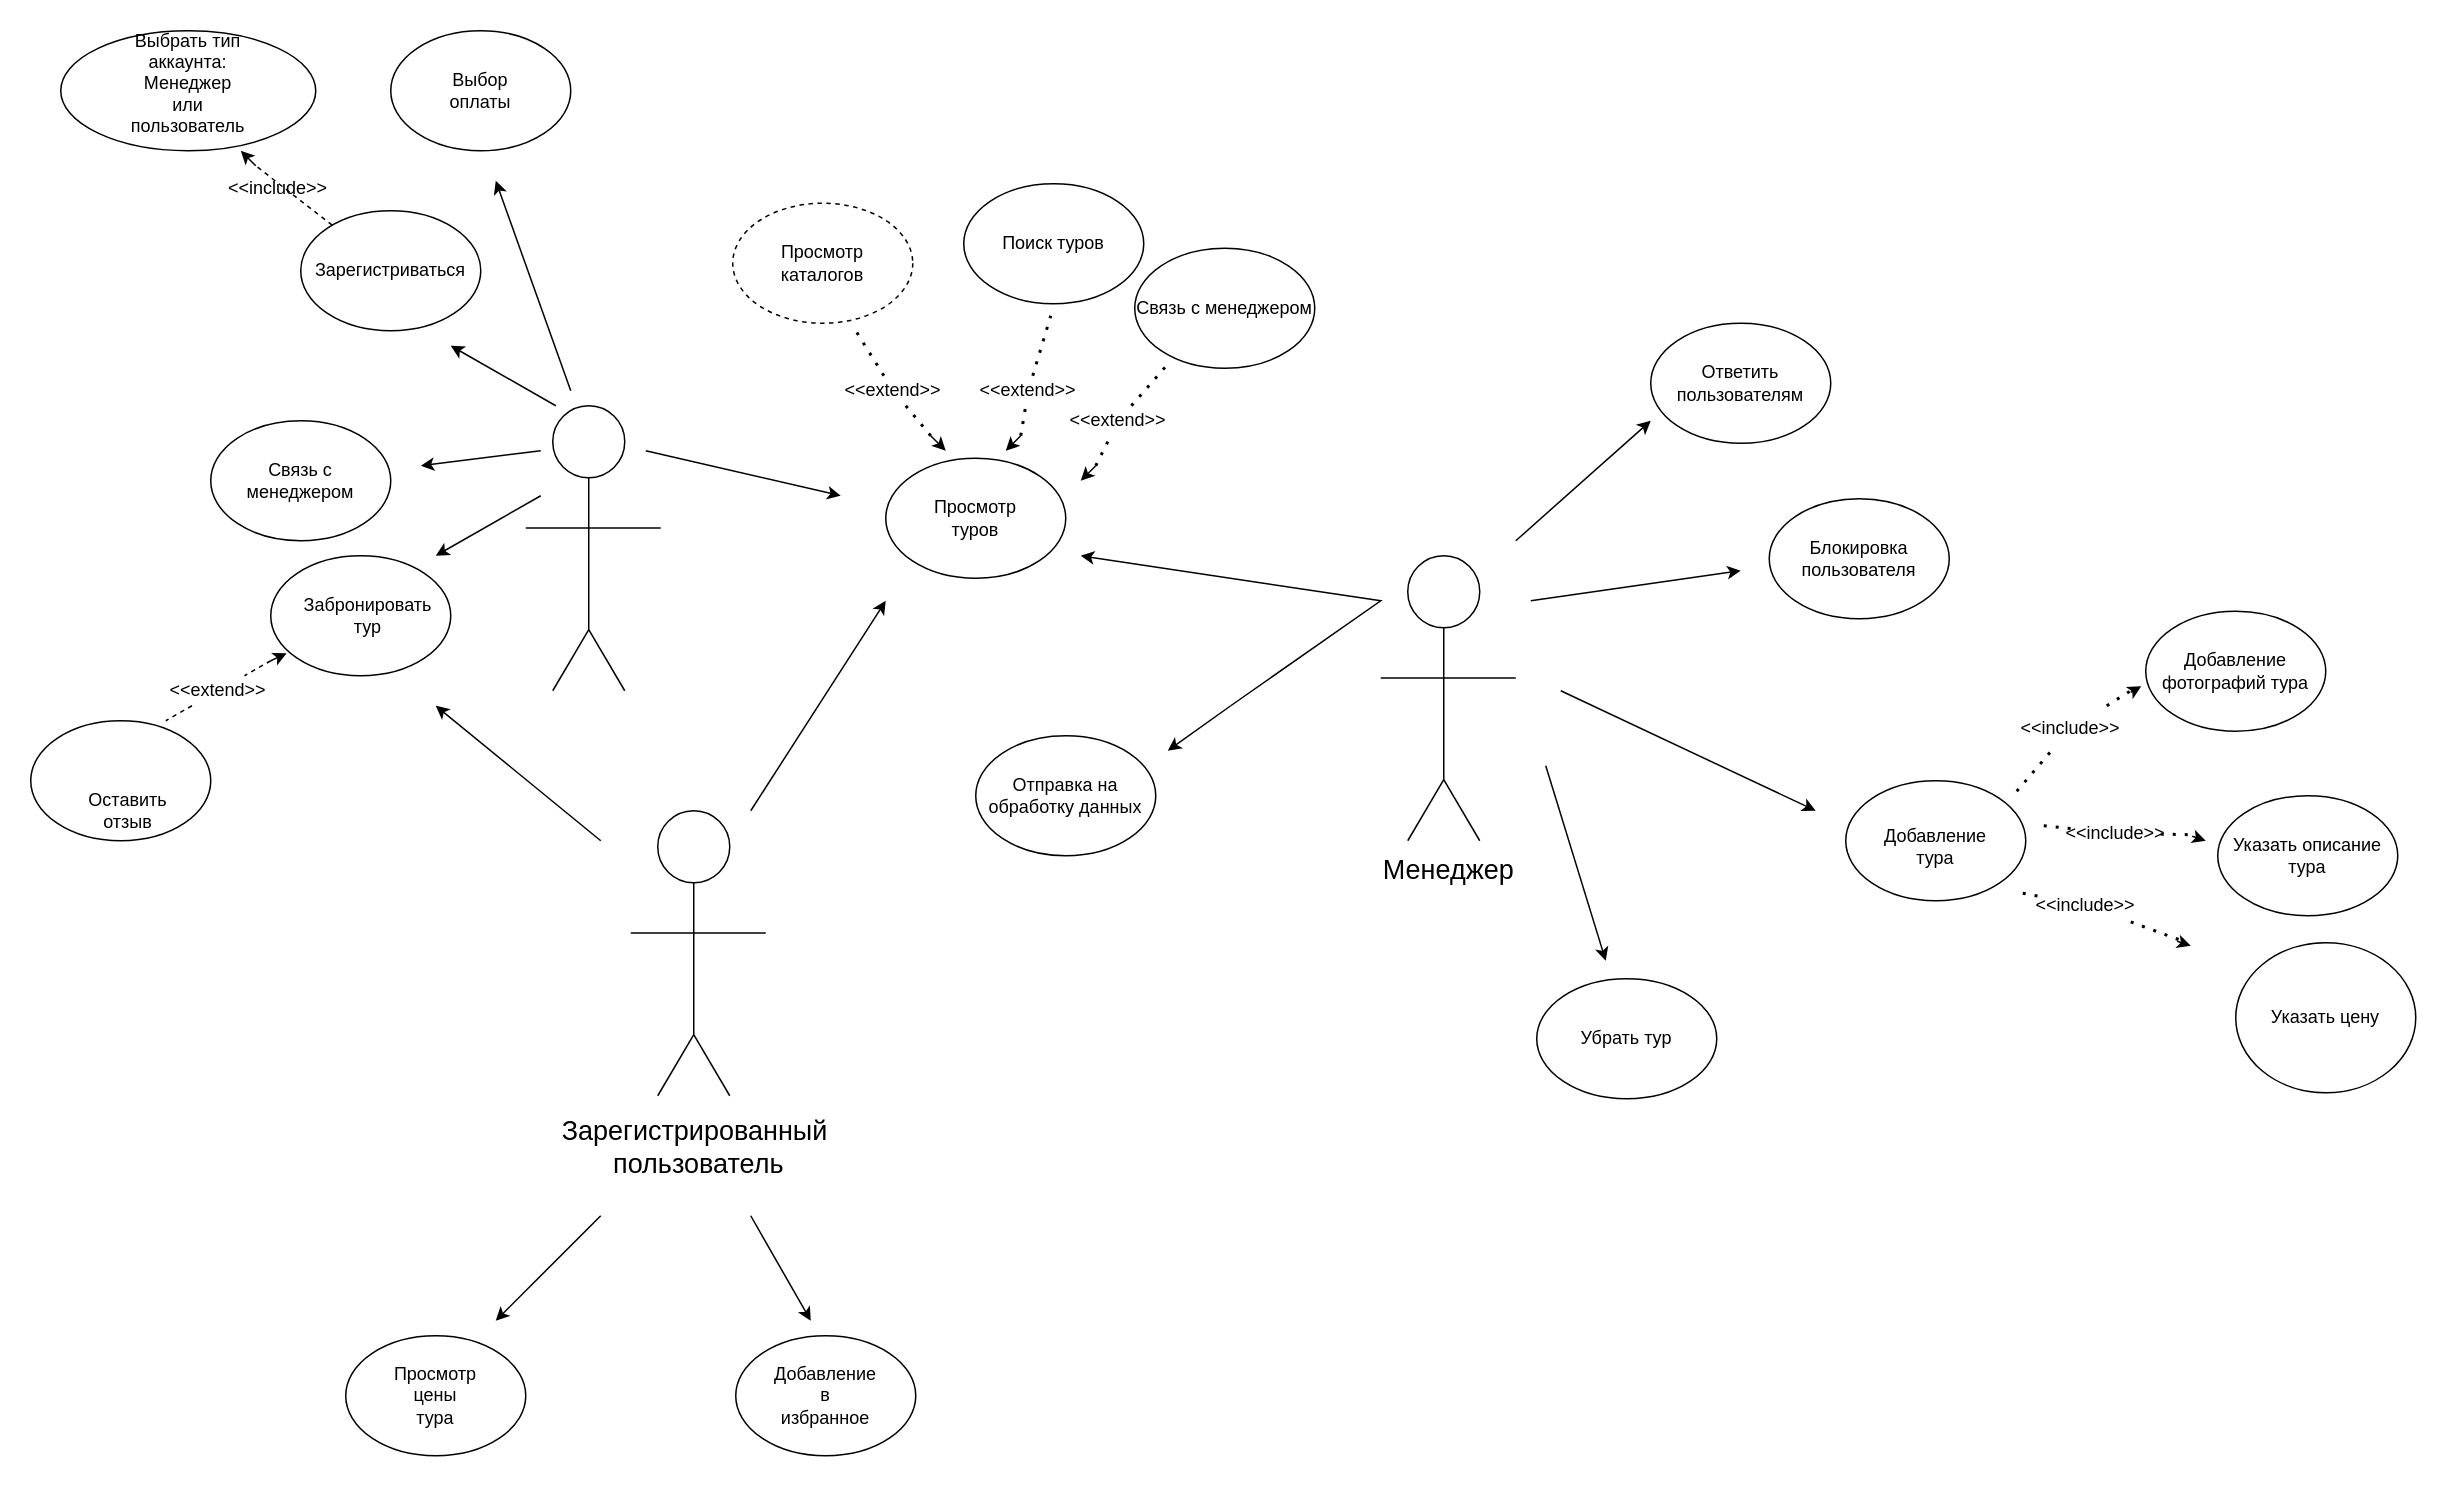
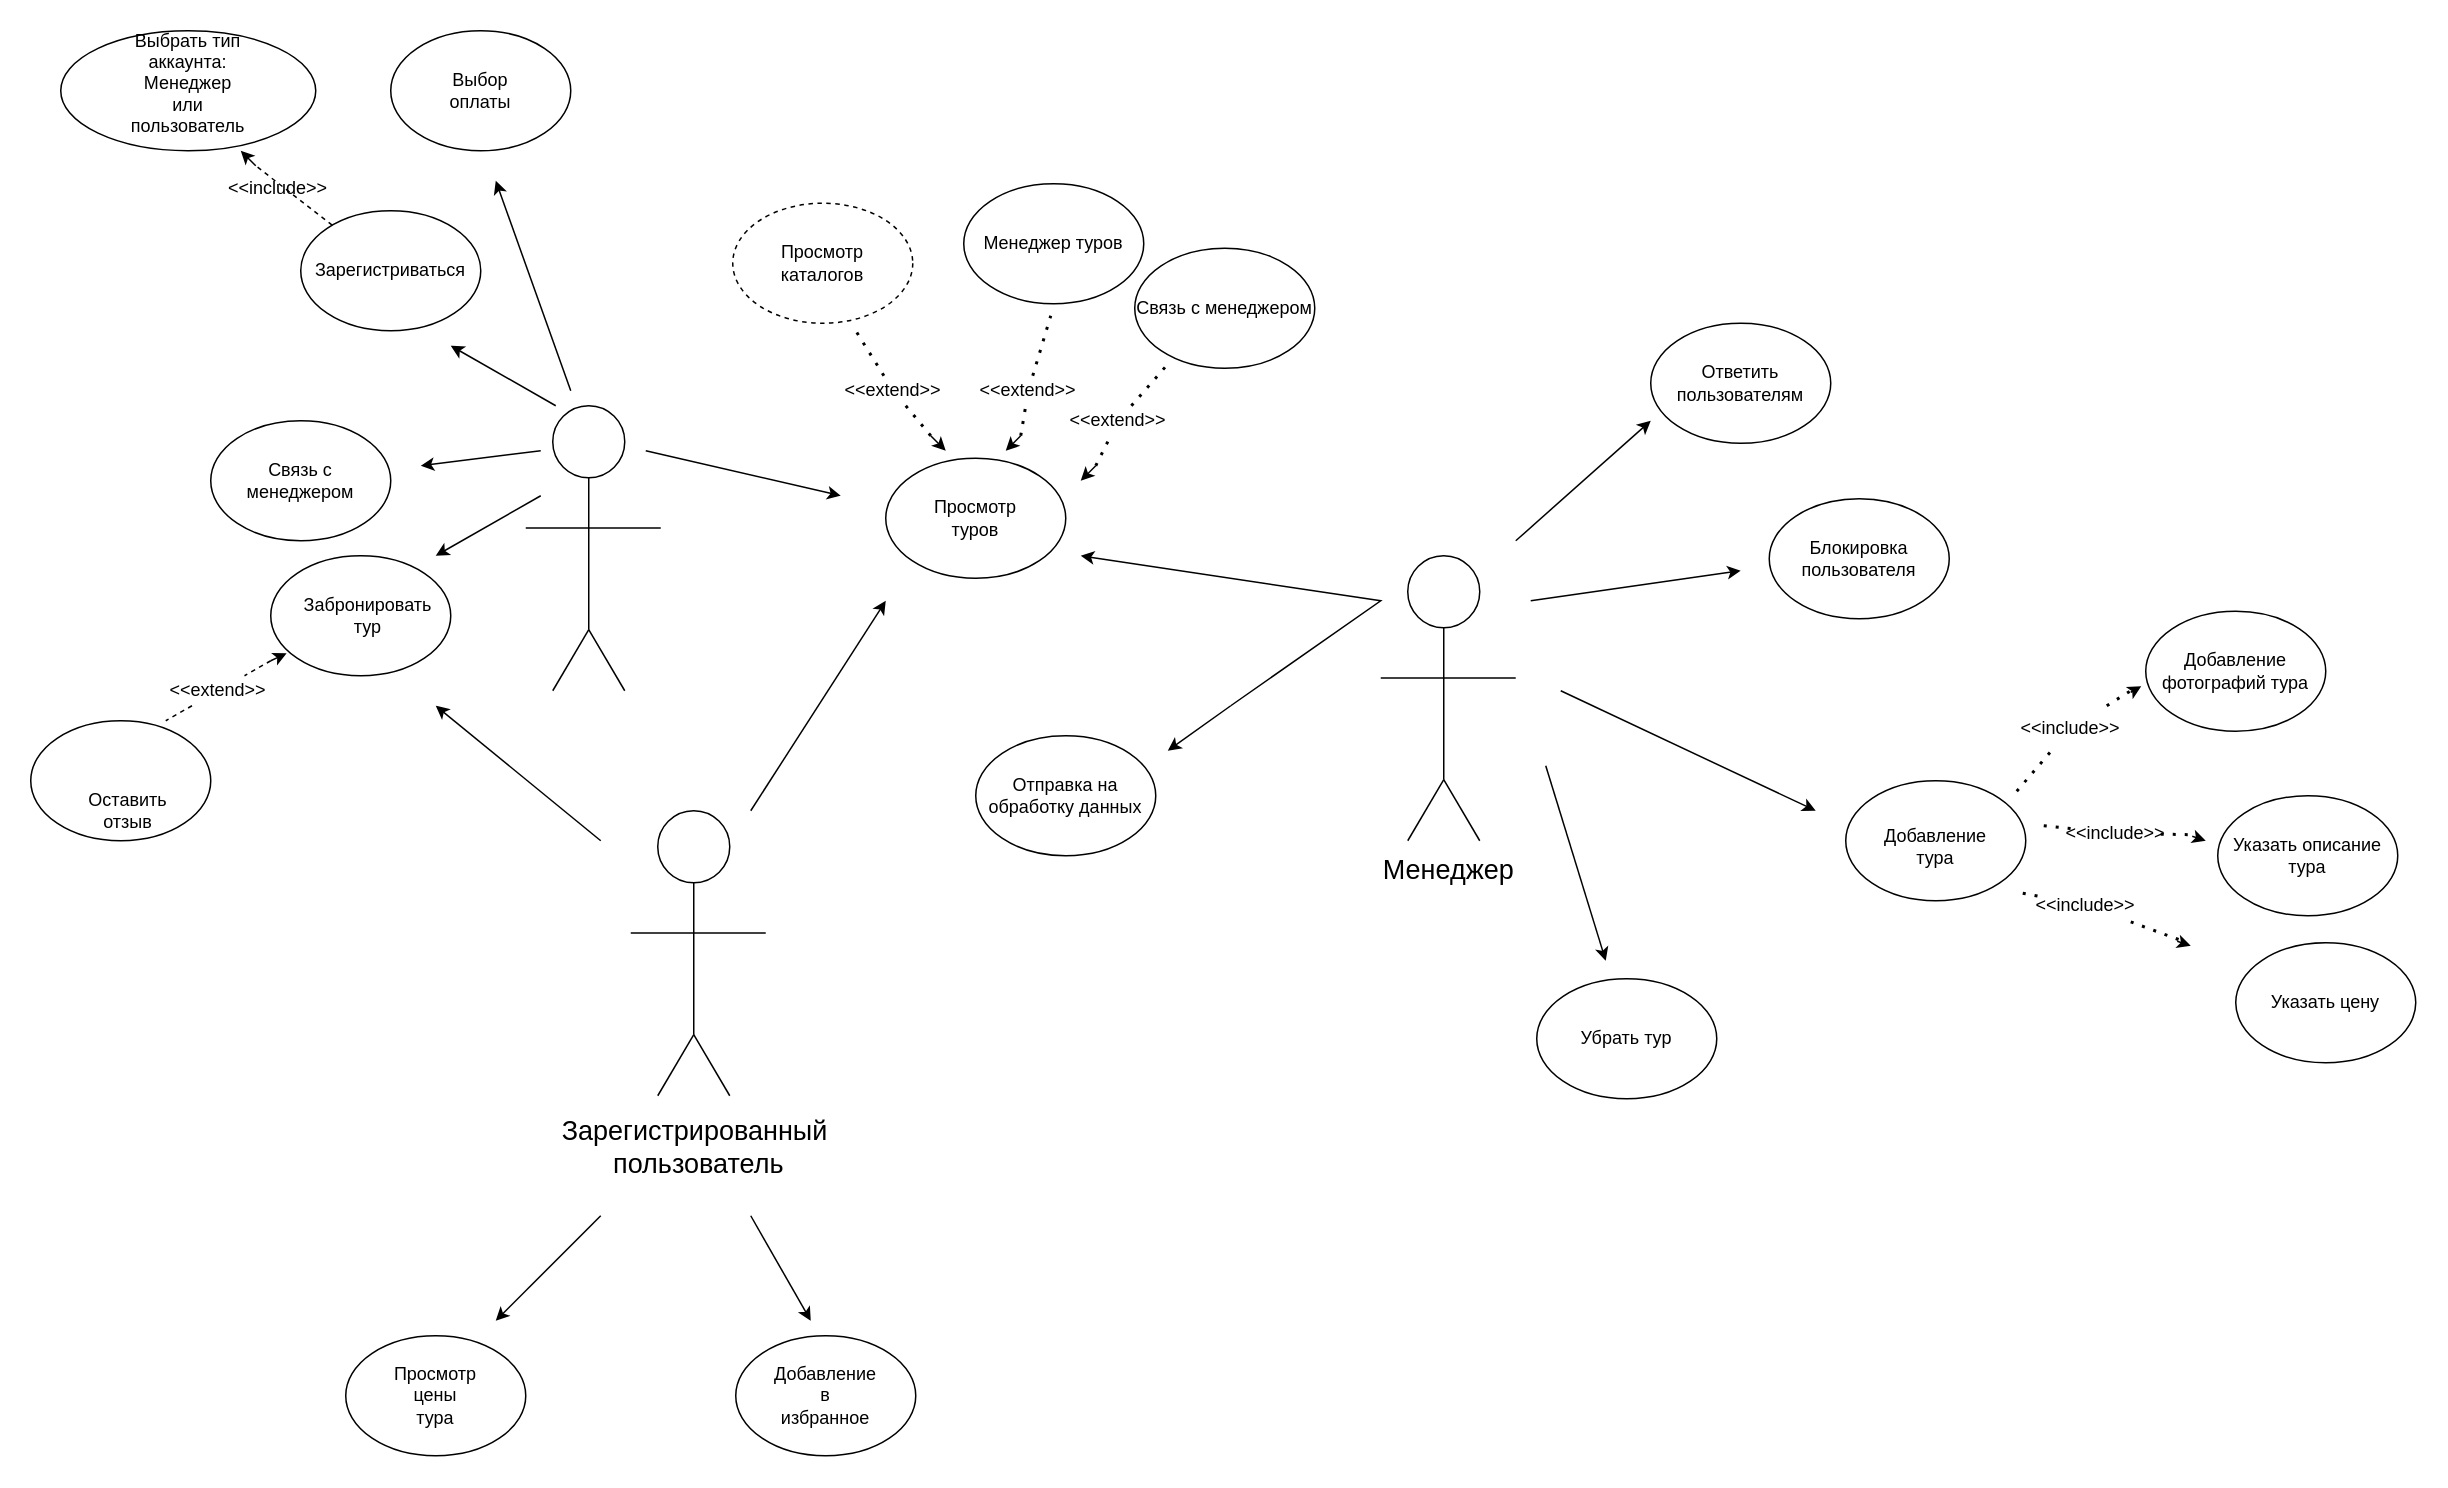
node "Поиск туров": label "Поиск туров" -> "Менеджер туров"
node "Указать цену": size 180x150 -> 180x120
